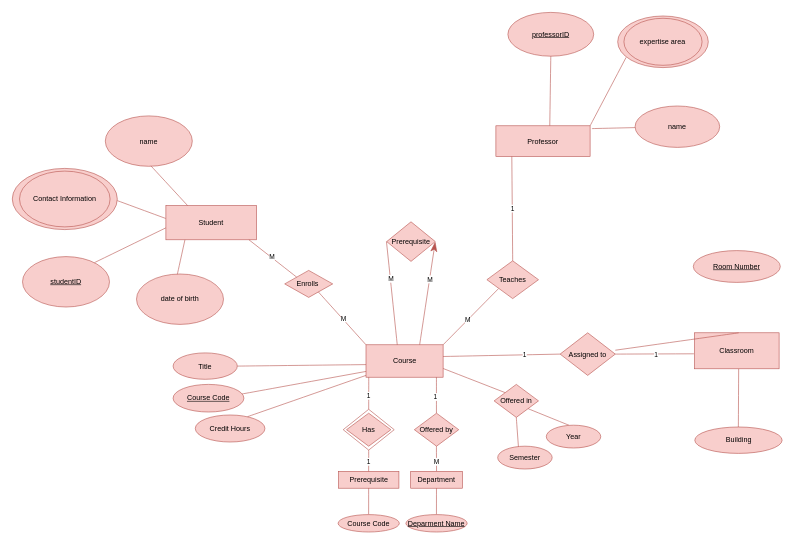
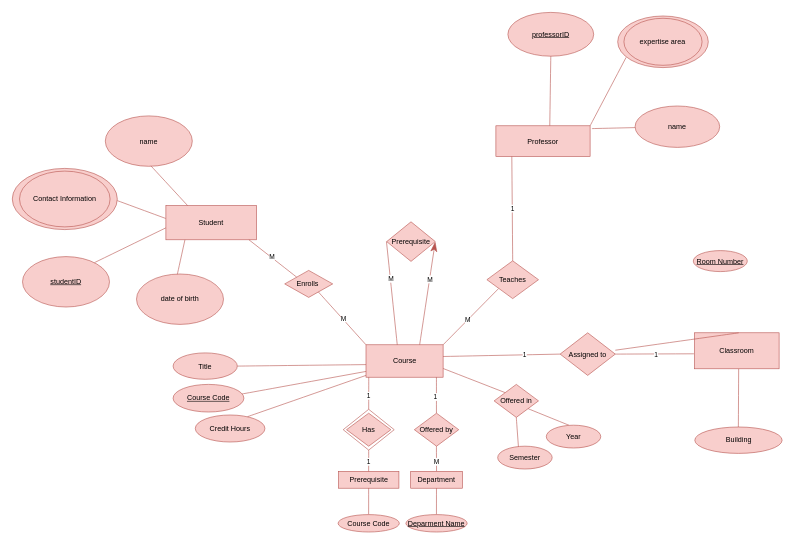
node "Room Number": size 87x32 -> 54x21
